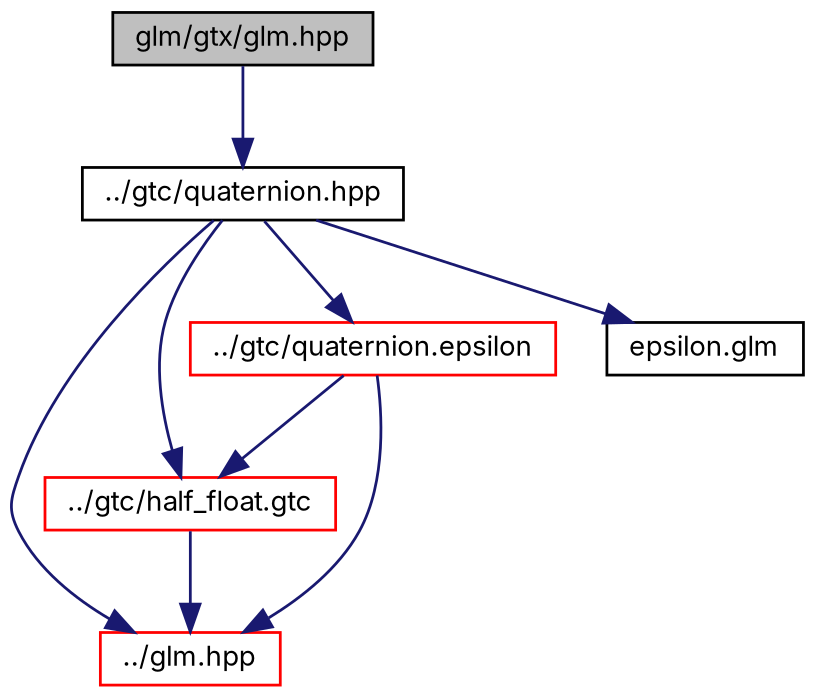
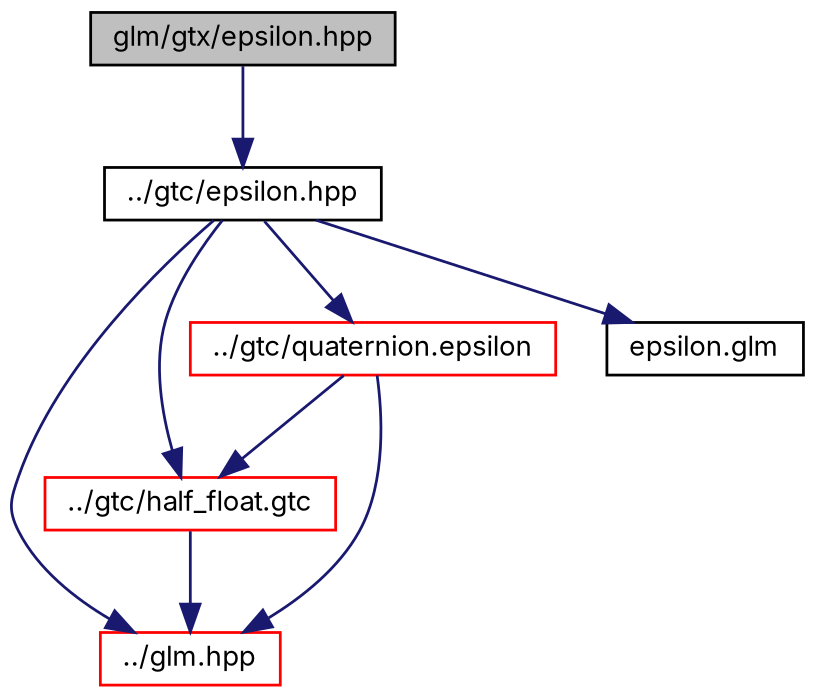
node "glm/gtx/glm.hpp": label "glm/gtx/glm.hpp" -> "glm/gtx/epsilon.hpp"
node "../gtc/quaternion.hpp": label "../gtc/quaternion.hpp" -> "../gtc/epsilon.hpp"
